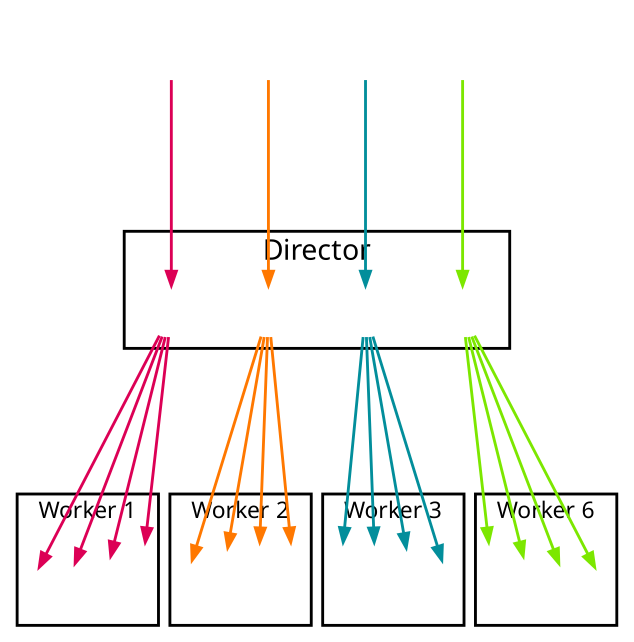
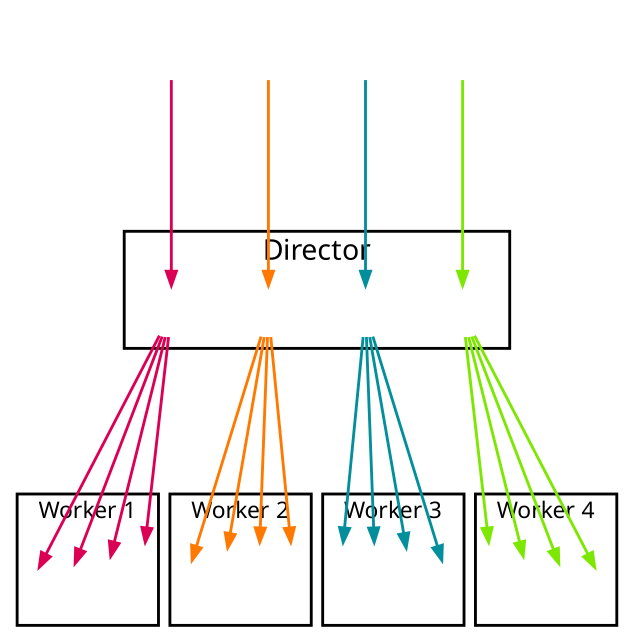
cluster "Worker 6": label "Worker 6" -> "Worker 4"
